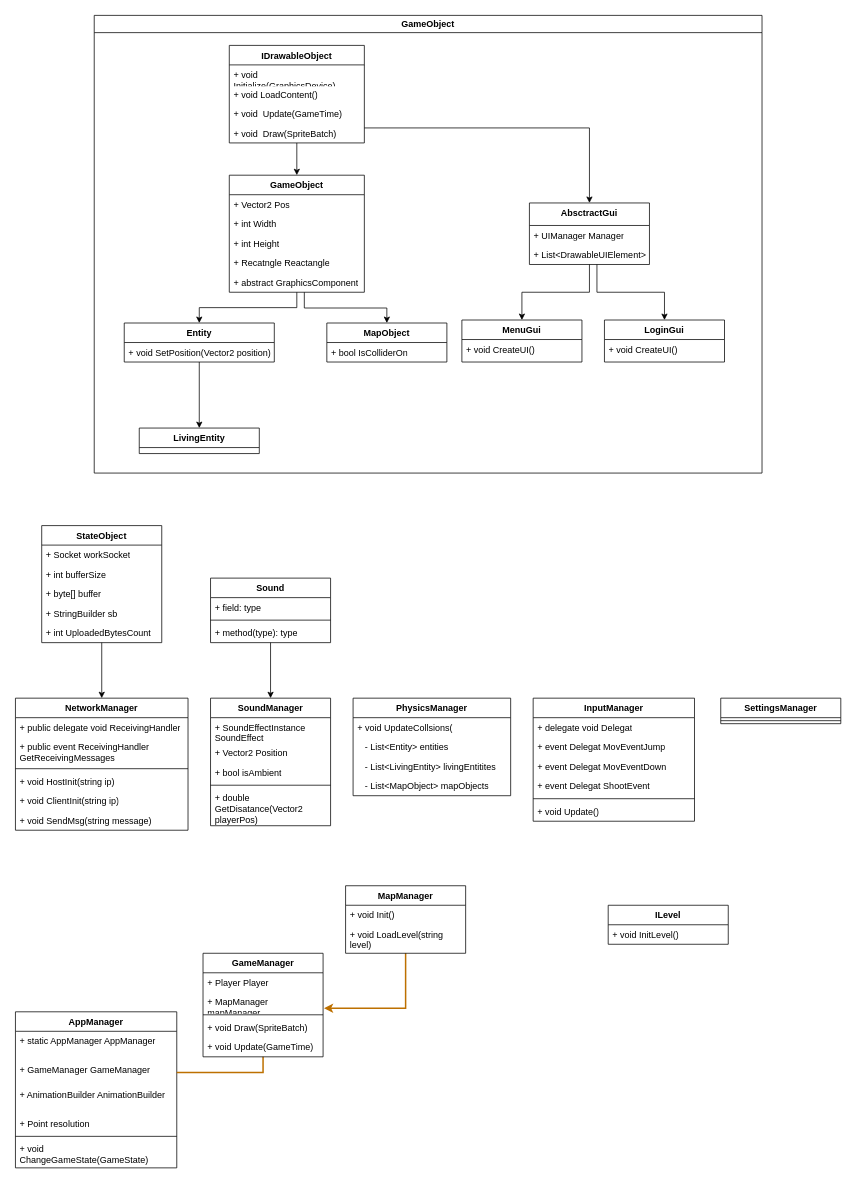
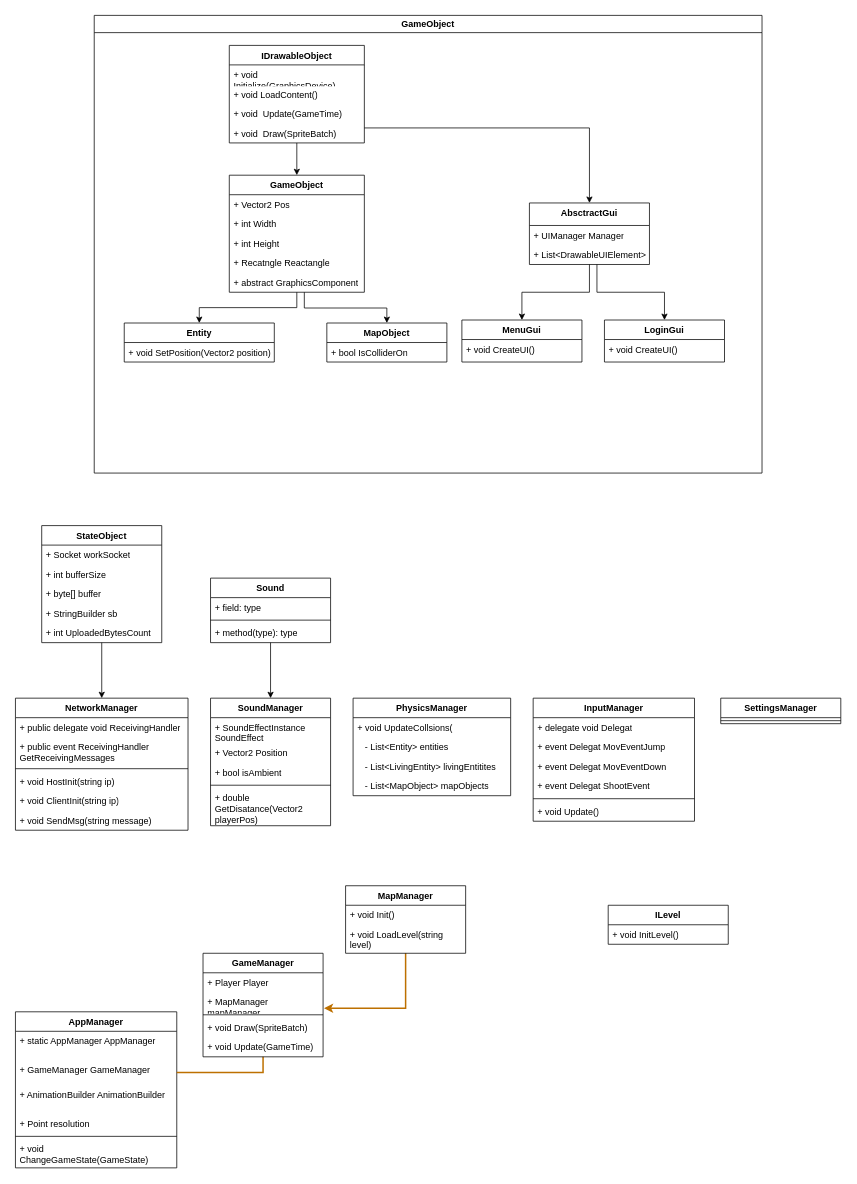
edge "Entity" -> "LivingEntity": removed
node "LivingEntity": removed
